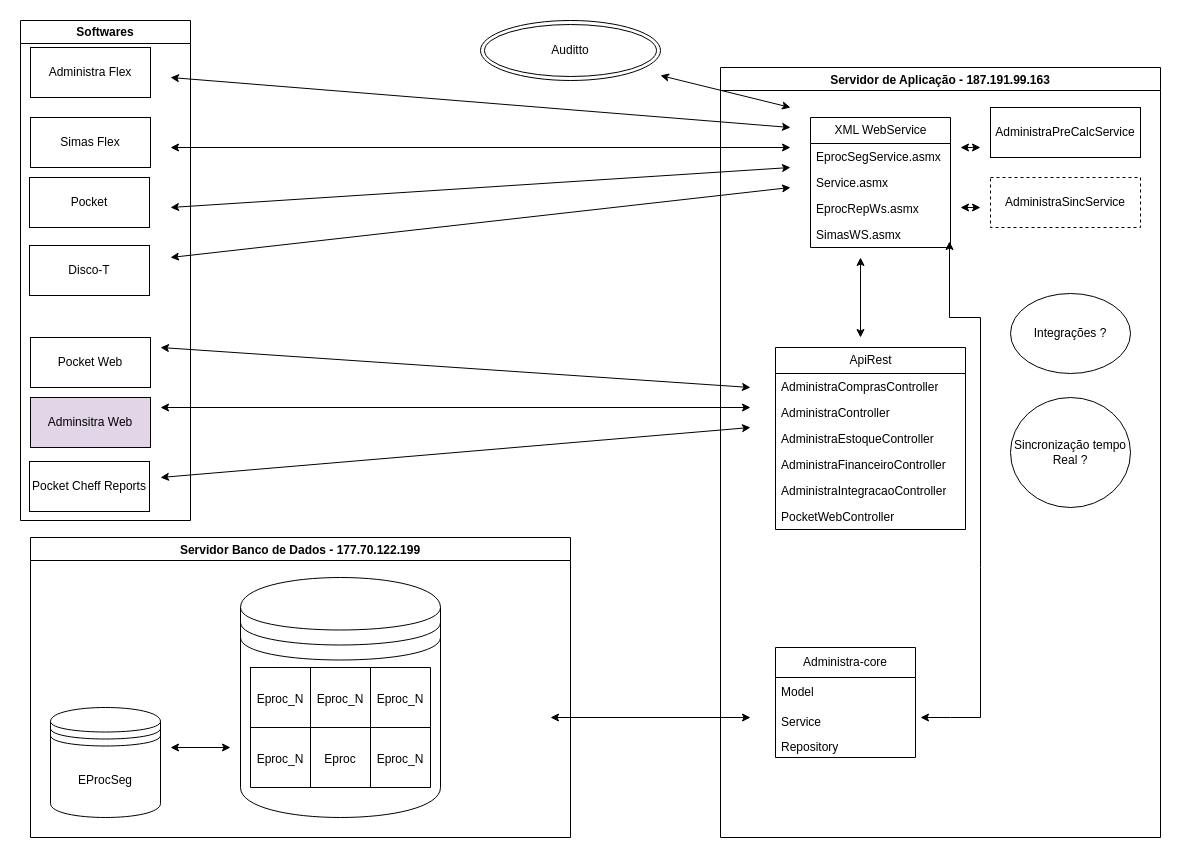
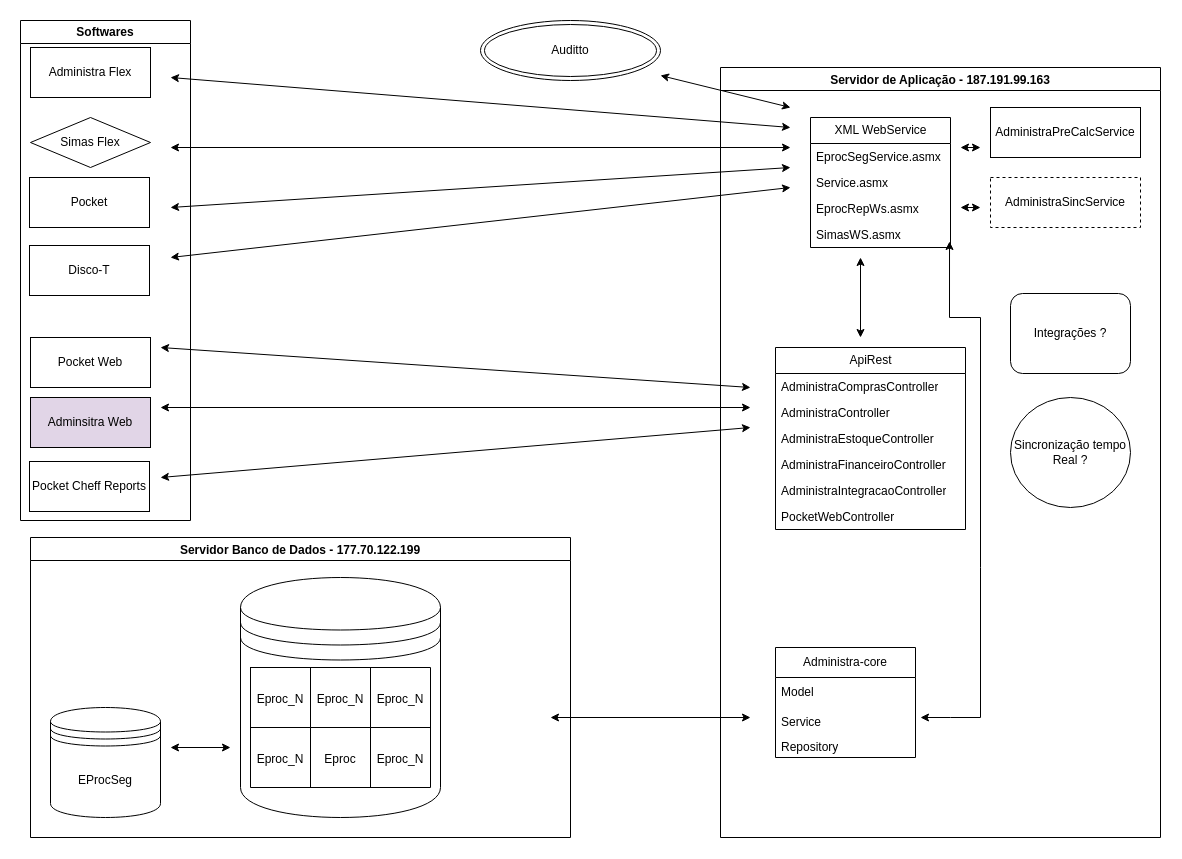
node "Simas Flex": shape rectangle -> diamond
node "Integrações ?": shape ellipse -> rounded rectangle
